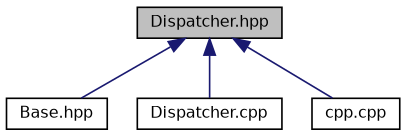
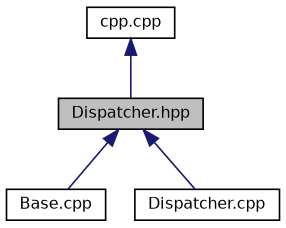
edge "cpp.cpp" -> "Dispatcher.hpp": reversed
node "Base.hpp": label "Base.hpp" -> "Base.cpp"
